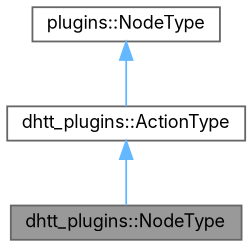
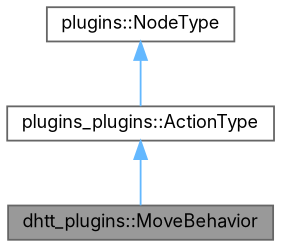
node "dhtt_plugins::ActionType": label "dhtt_plugins::ActionType" -> "plugins_plugins::ActionType"
node "dhtt_plugins::NodeType": label "dhtt_plugins::NodeType" -> "dhtt_plugins::MoveBehavior"
